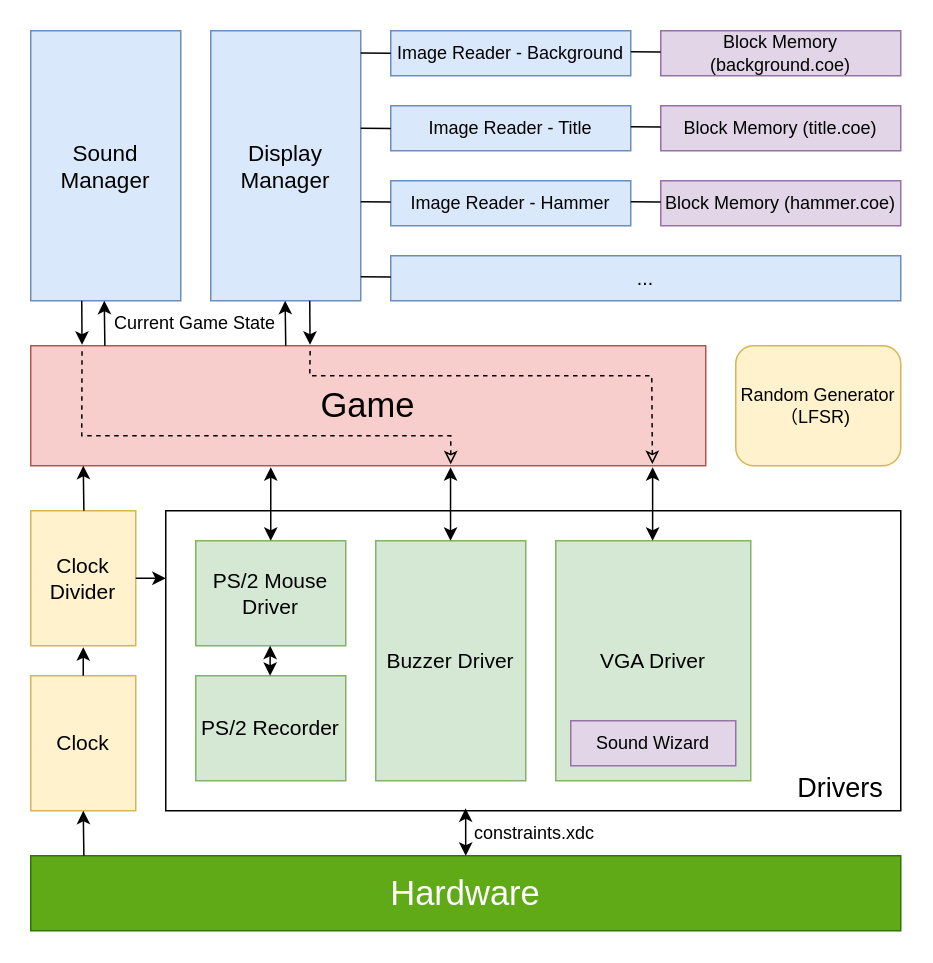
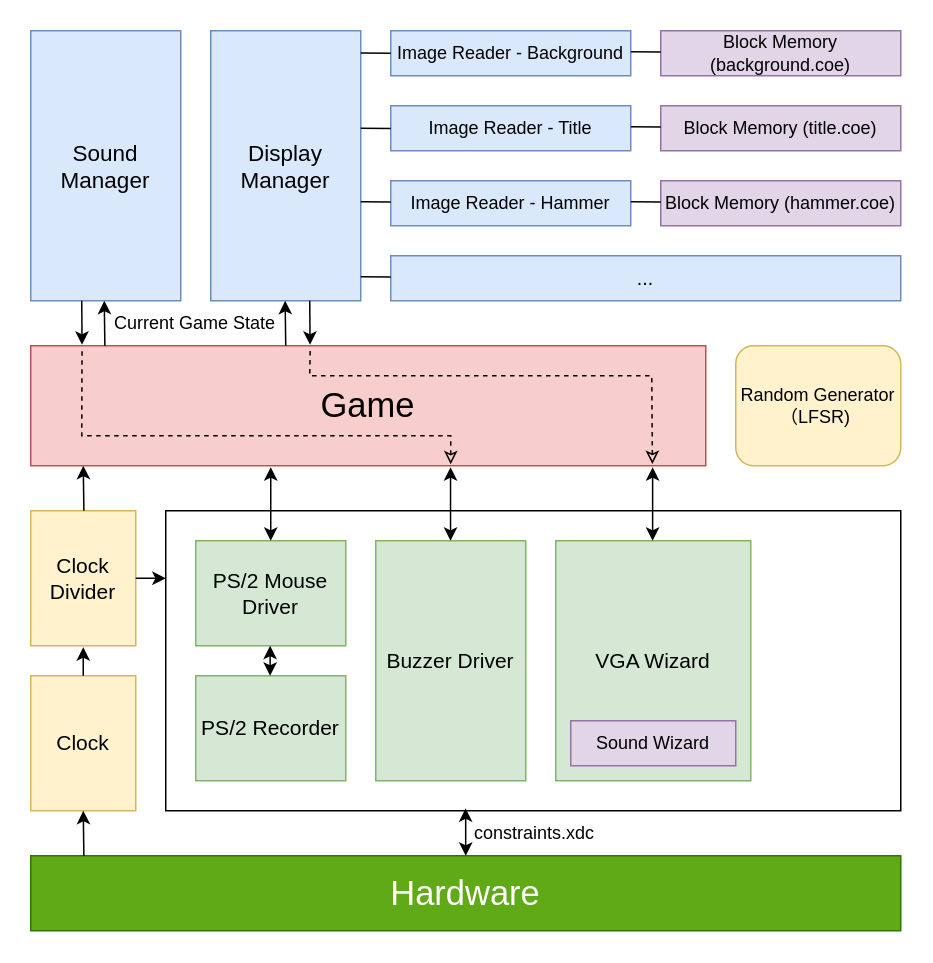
node "VGA Driver": label "VGA Driver" -> "VGA Wizard"
node "Drivers": removed
